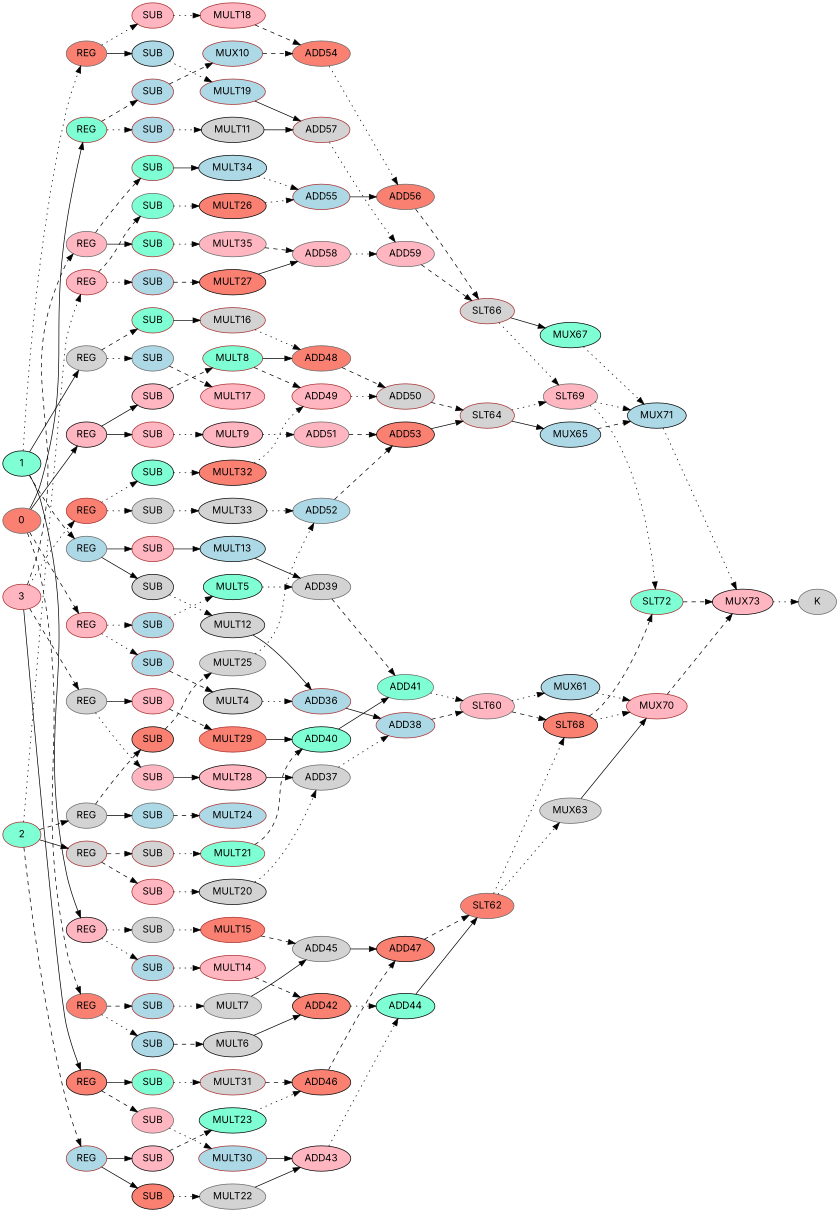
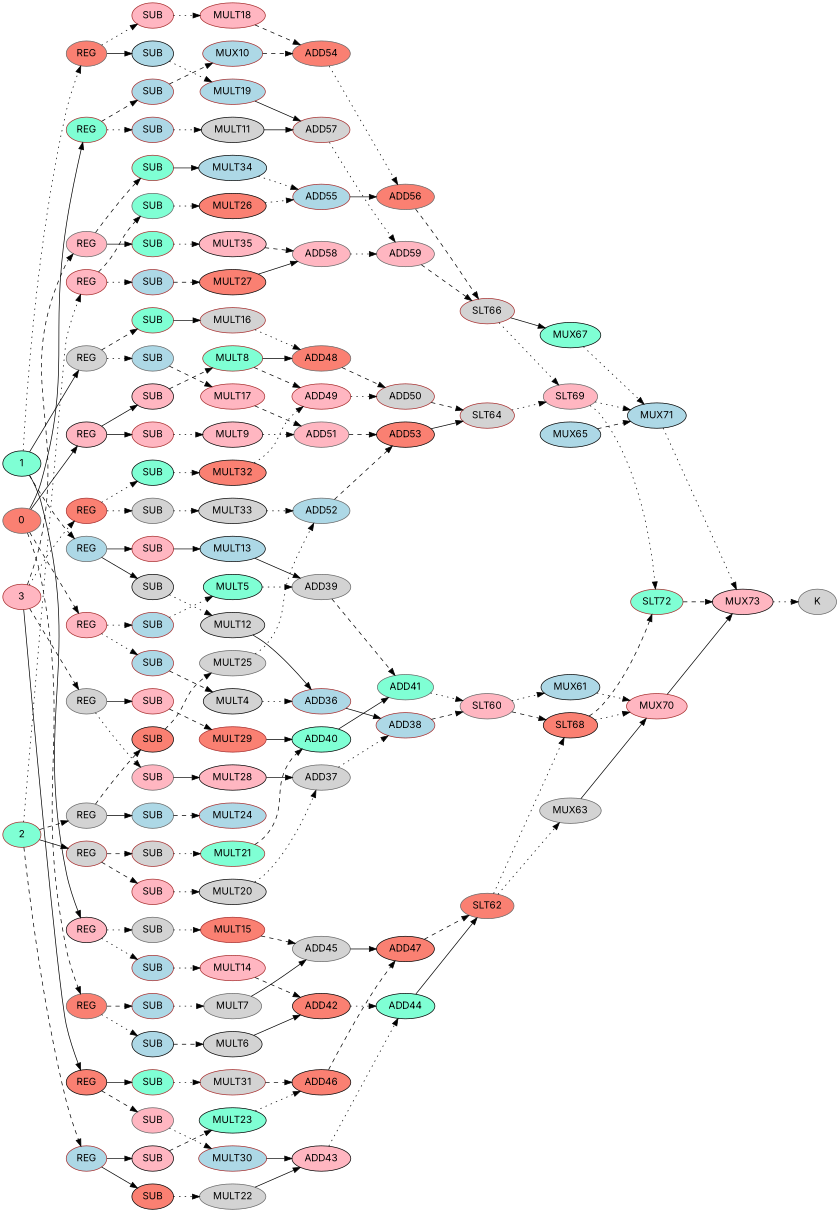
node "MULT35": color gray40 -> black
edge "MULT17" -> "ADD51": added
edge "SLT64" -> "MUX65": removed
edge "MUX70" -> "MUX73": style dashed -> solid
